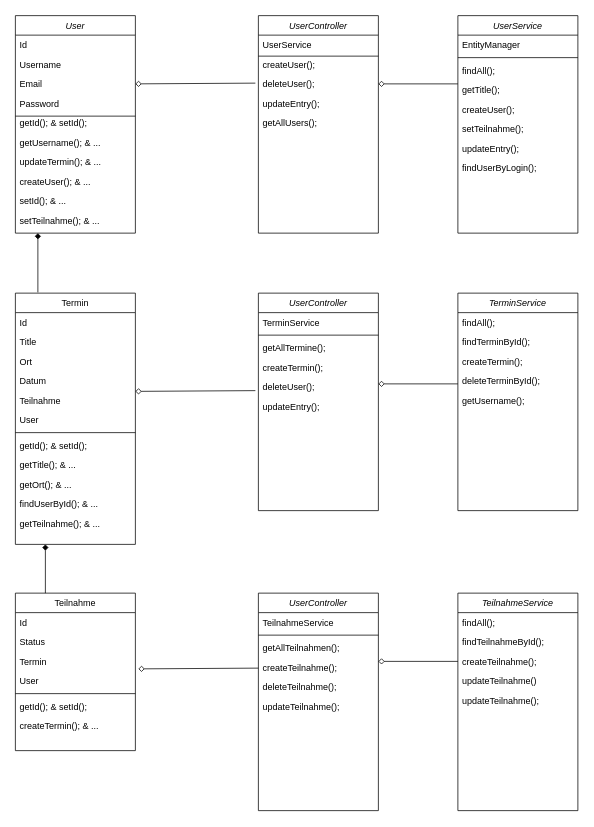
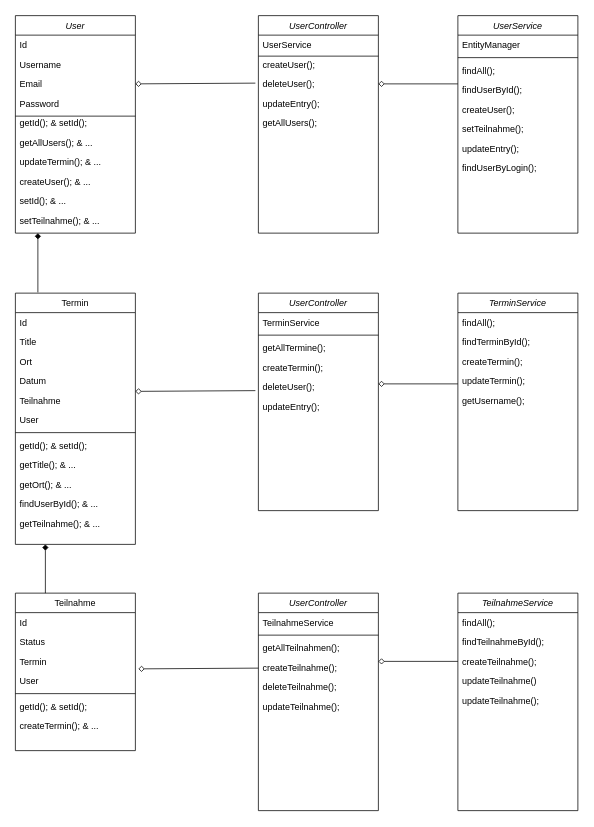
node "getTitle();": label "getTitle();" -> "findUserById();"
node "getUsername(); & ...": label "getUsername(); & ..." -> "getAllUsers(); & ..."
node "deleteTerminById();": label "deleteTerminById();" -> "updateTermin();"
